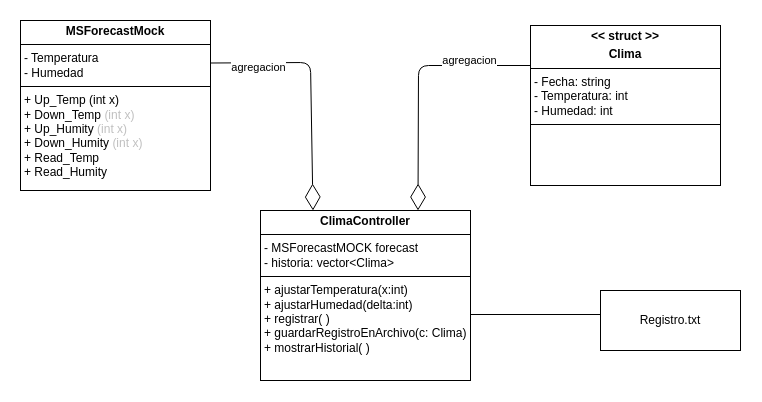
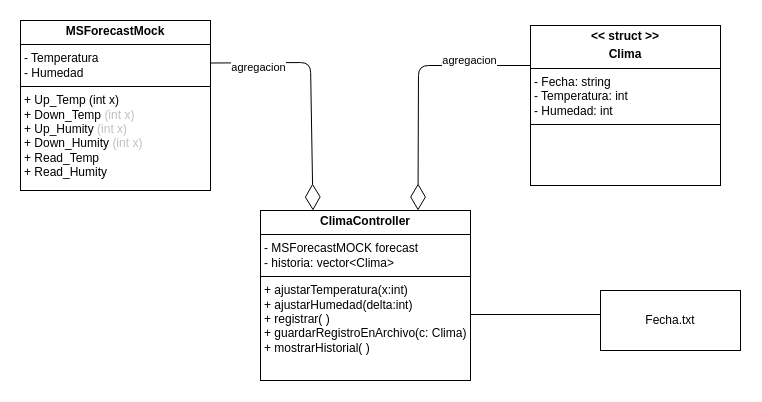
node "Registro.txt": label "Registro.txt" -> "Fecha.txt"
